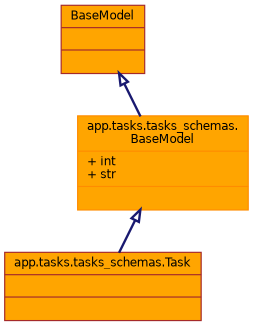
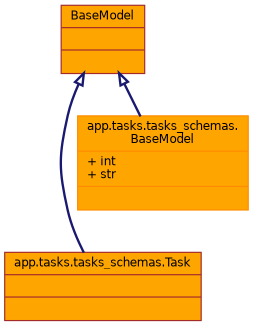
edge "app.tasks.tasks_schemas.Task" -> "app.tasks.tasks_schemas.": now "app.tasks.tasks_schemas.Task" -> "BaseModel"
